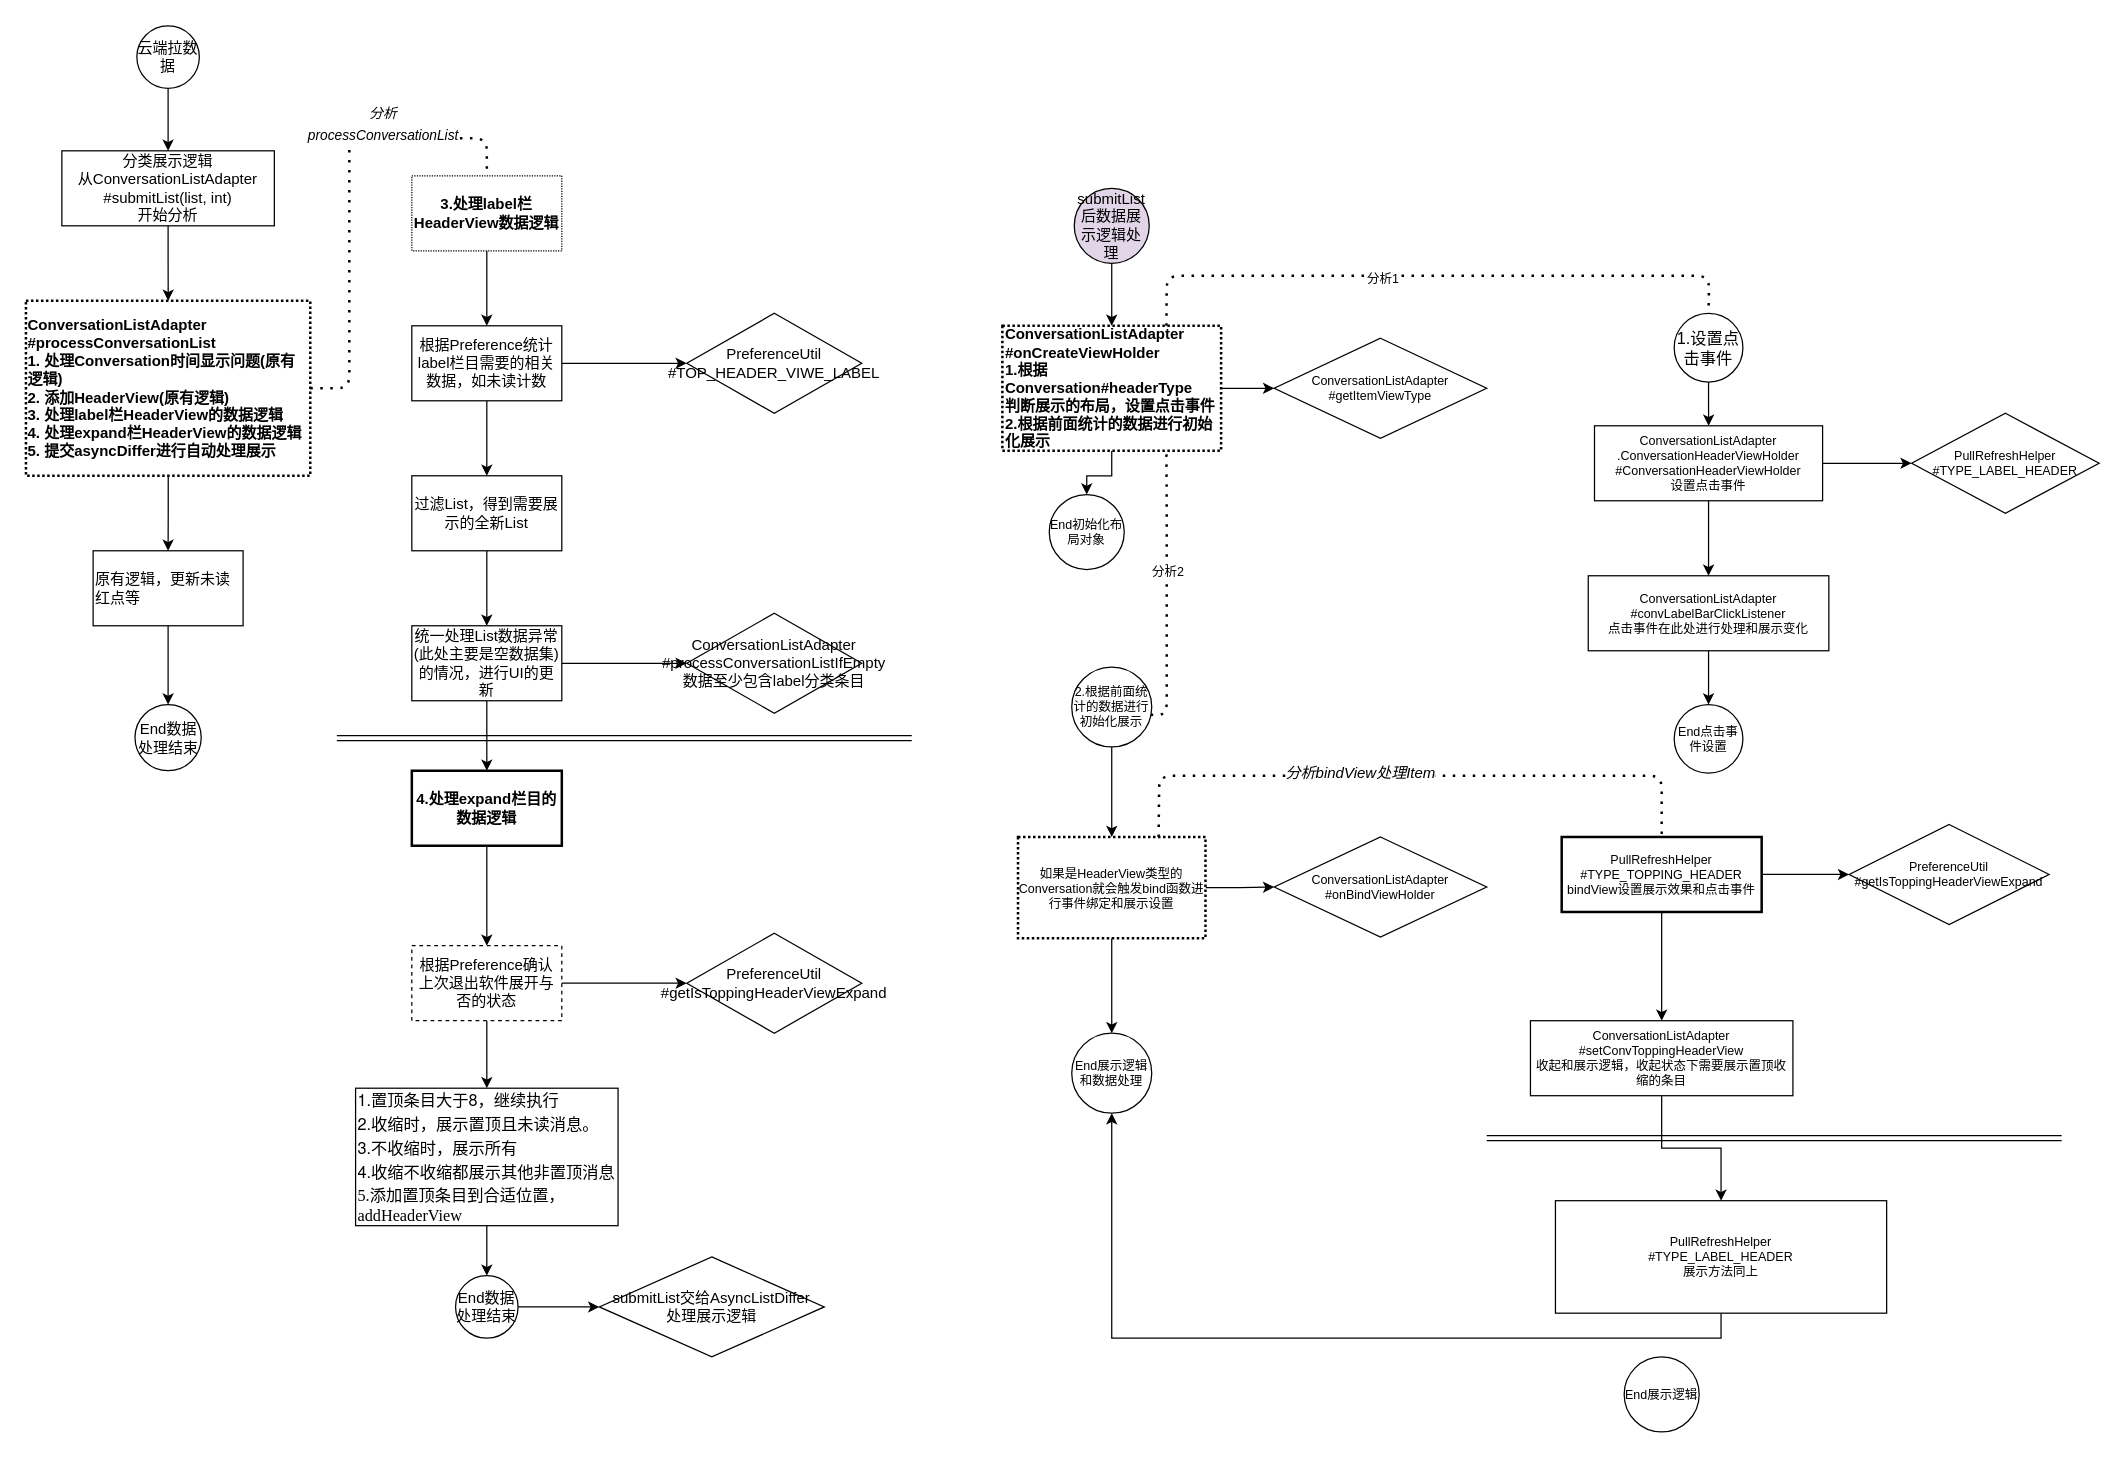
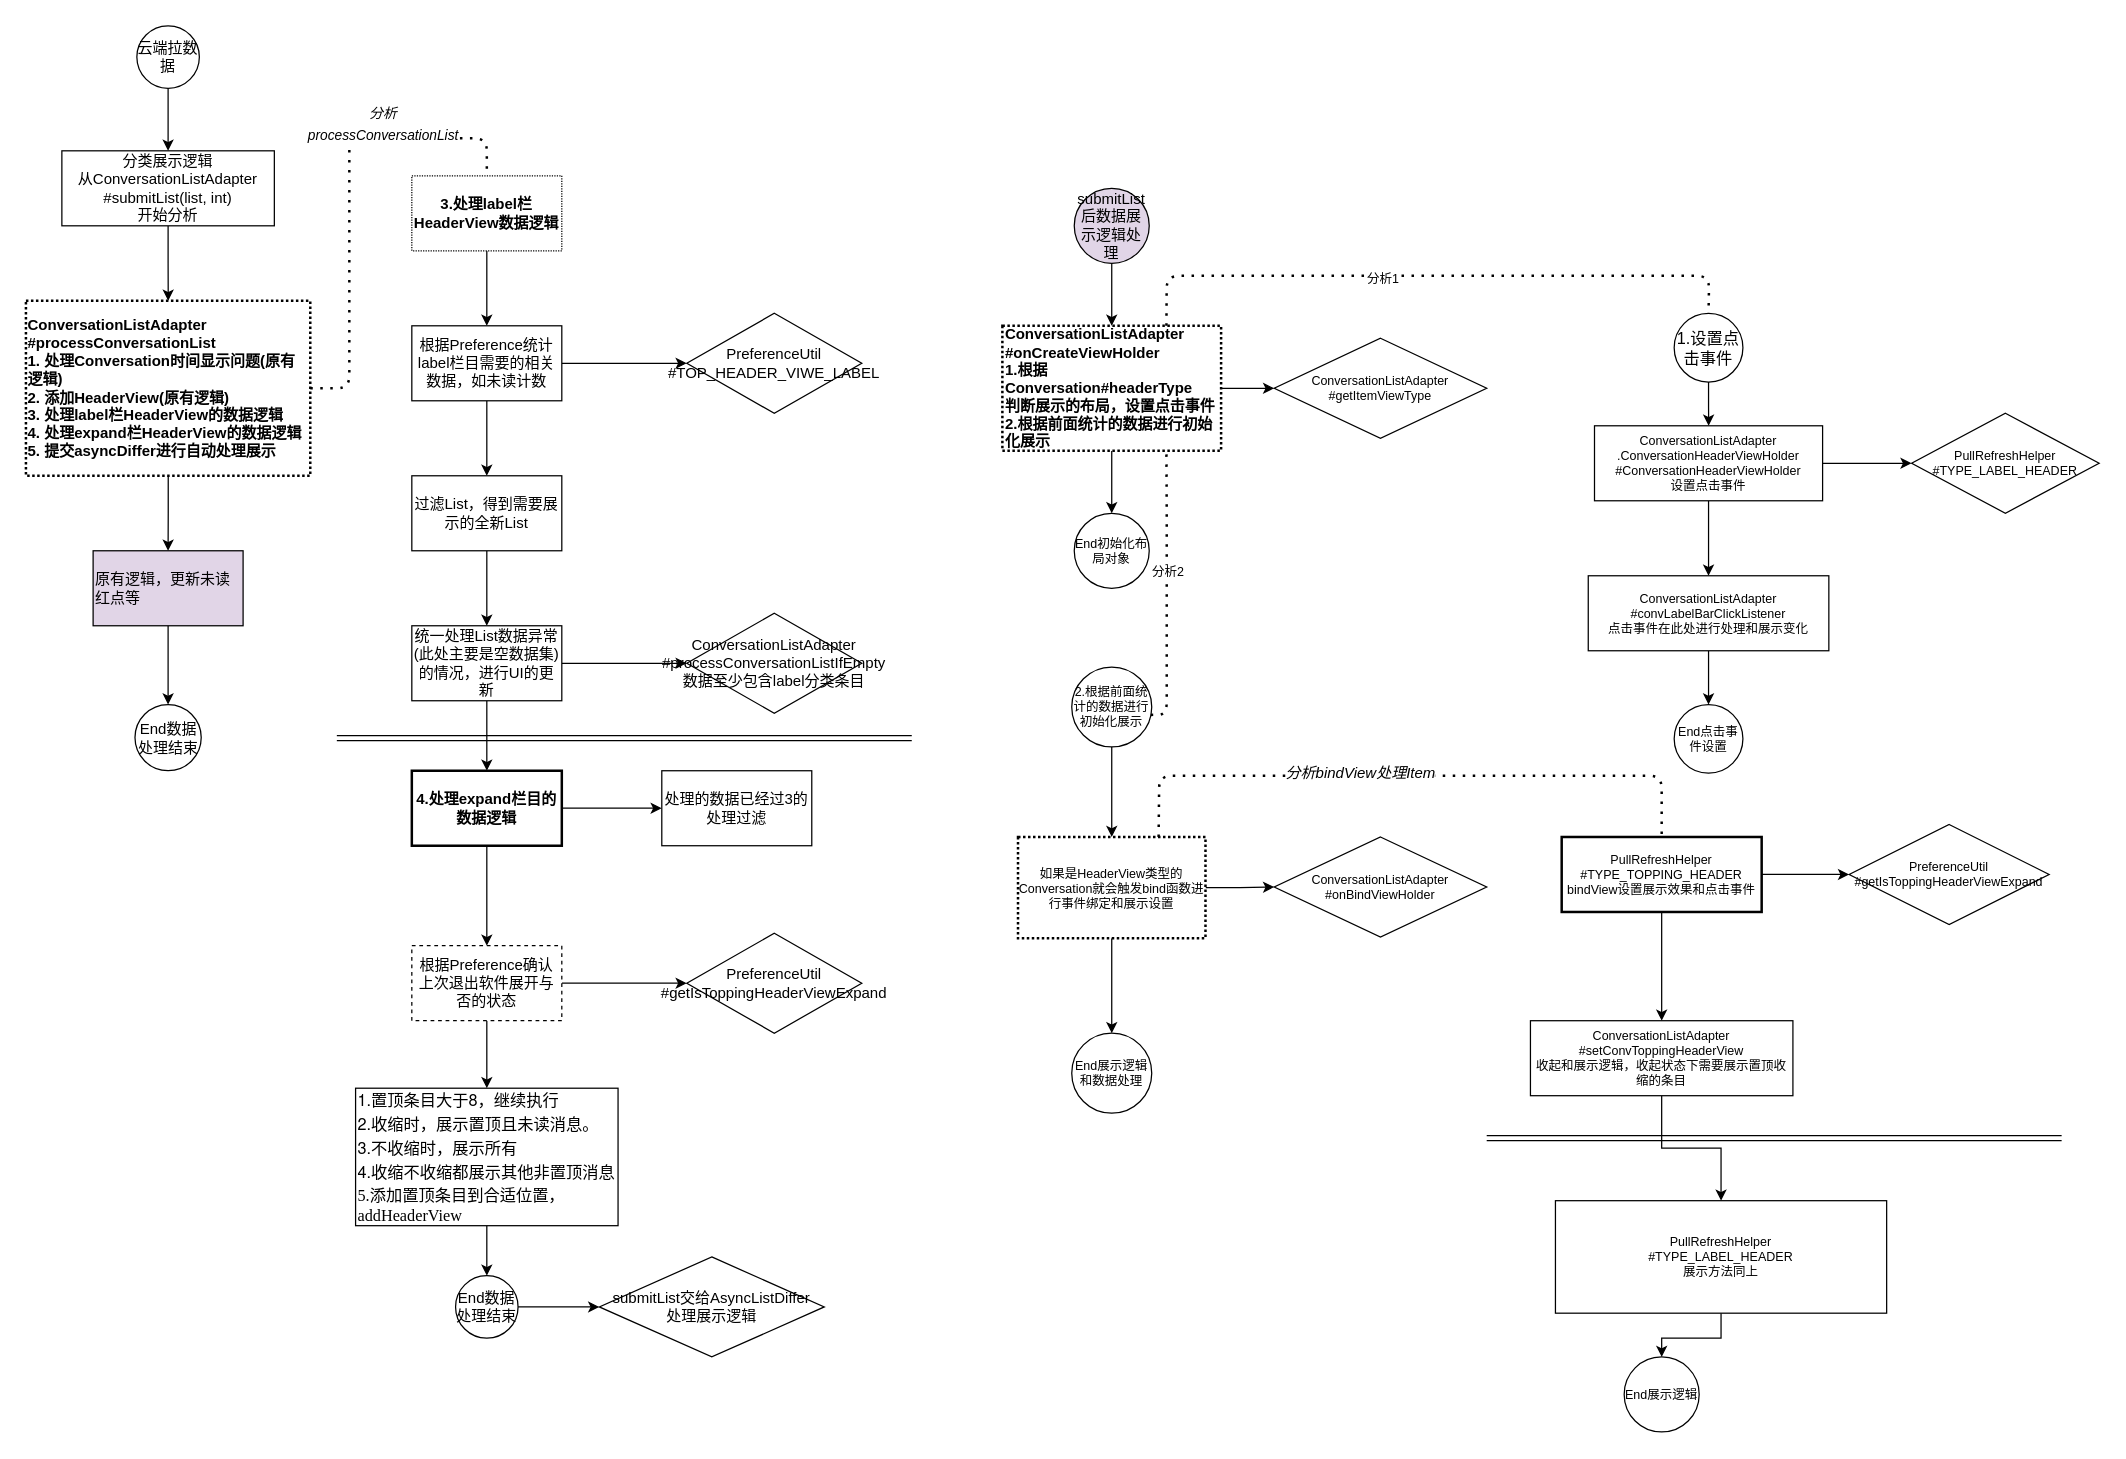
node "End初始化布局对象": moved (1087, 532) -> (1112, 551)
node "原有逻辑，更新未读红点等": fillcolor #ffffff -> #e1d5e7
edge "4.处理expand栏目的数据逻辑" -> "处理的数据已经过3的处理过滤": added
node "处理的数据已经过3的处理过滤": added
edge "PullRefreshHelper#TYPE_LABEL_HEADER展示方法同上" -> "End展示逻辑和数据处理": now "PullRefreshHelper#TYPE_LABEL_HEADER展示方法同上" -> "End展示逻辑"
